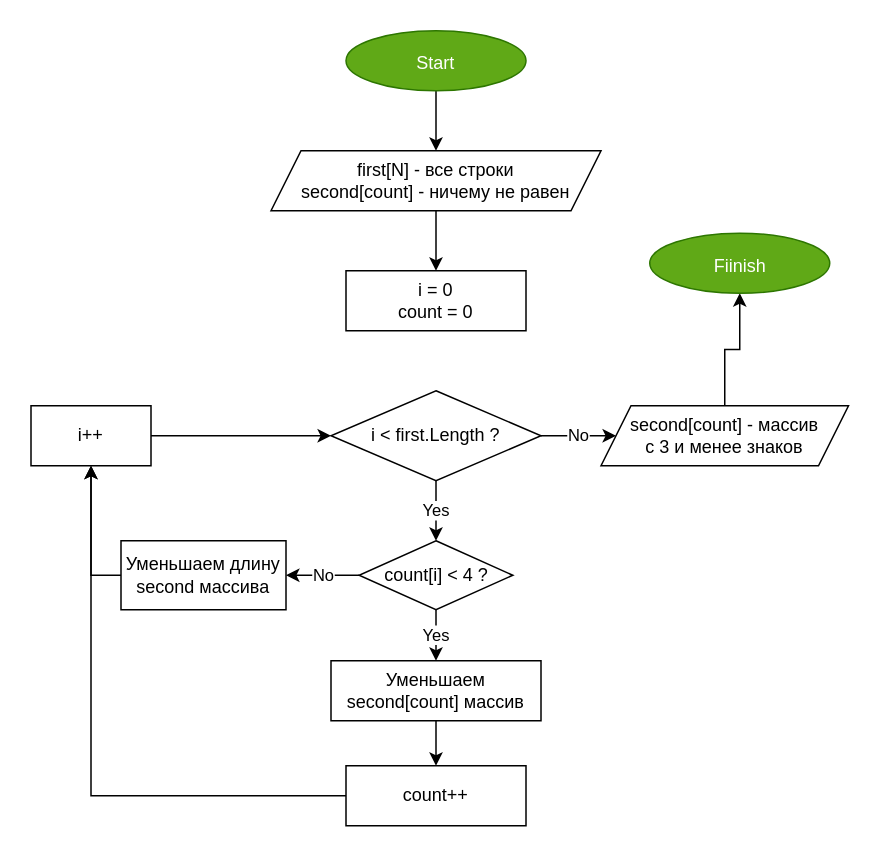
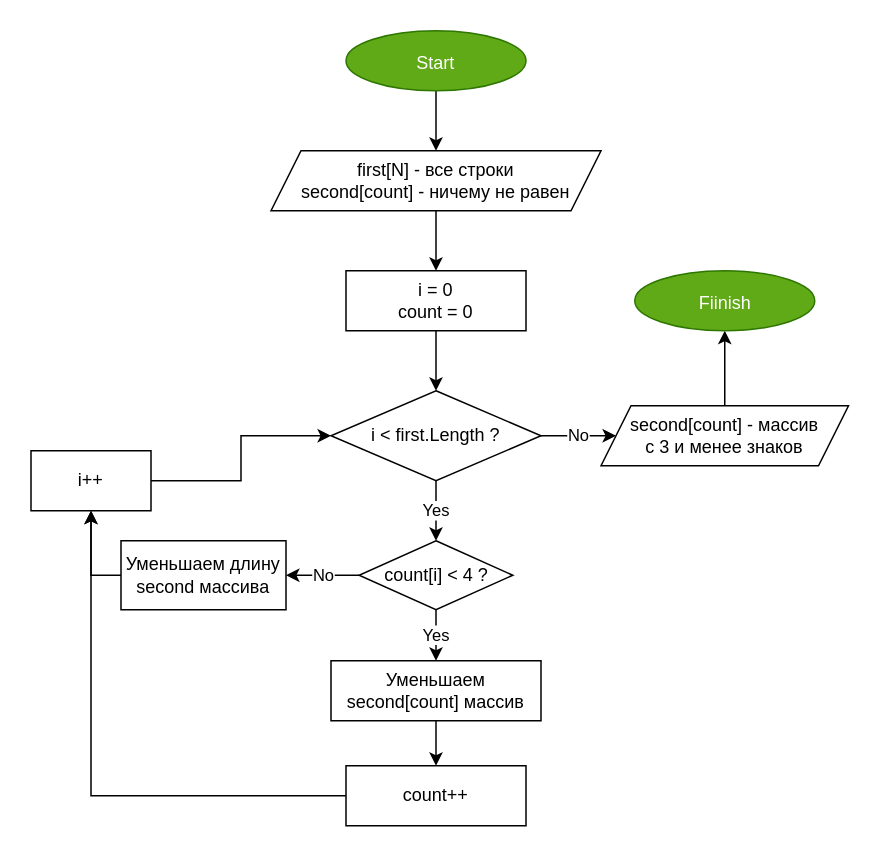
node "Fiinish": moved (740, 263) -> (725, 301)
edge "i = 0 count = 0" -> "i < first.Length ?": added
node "i++": moved (91, 436) -> (91, 481)
